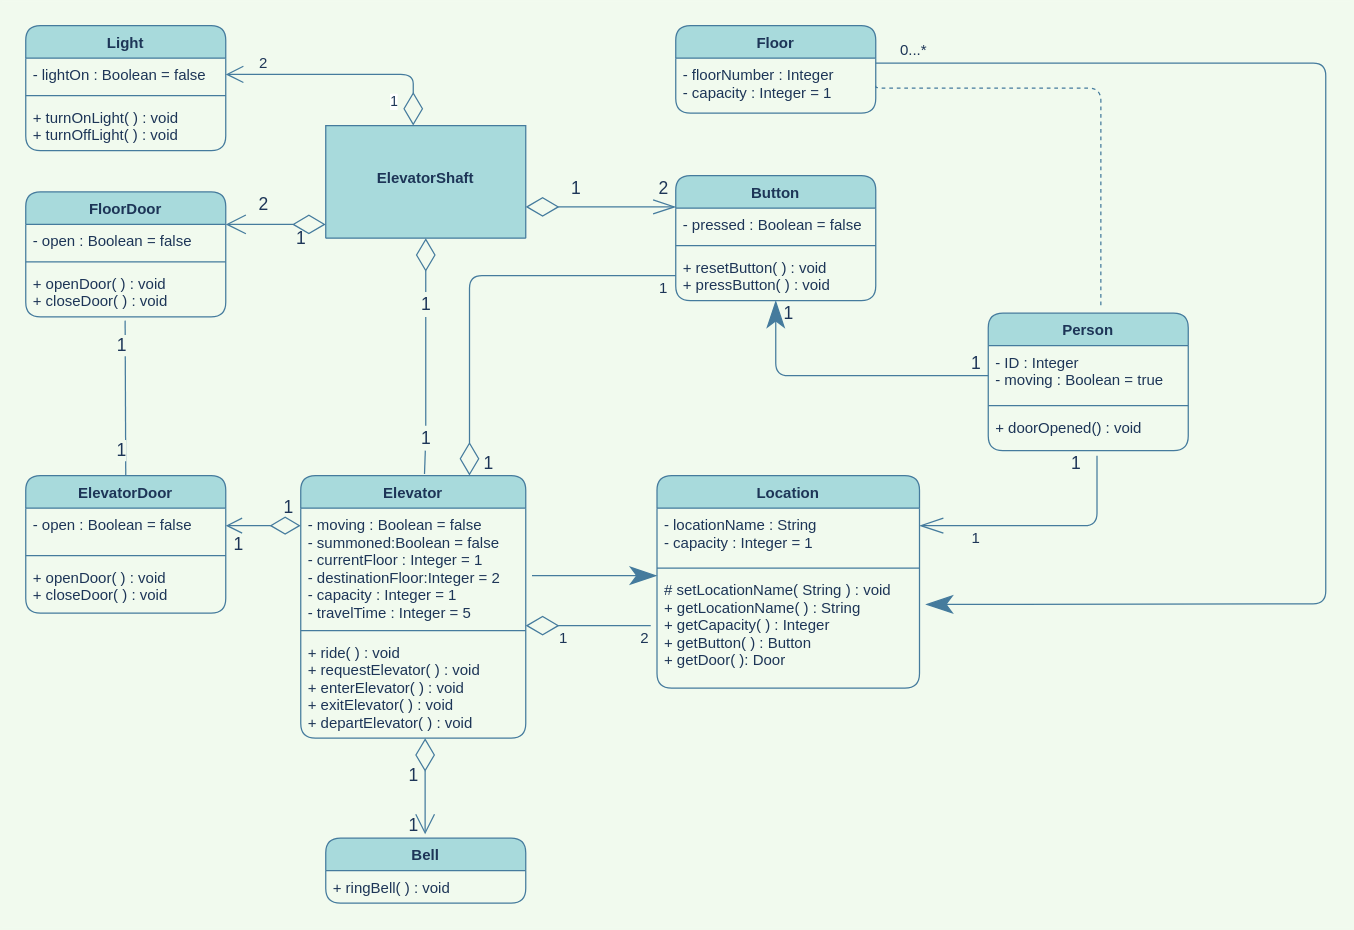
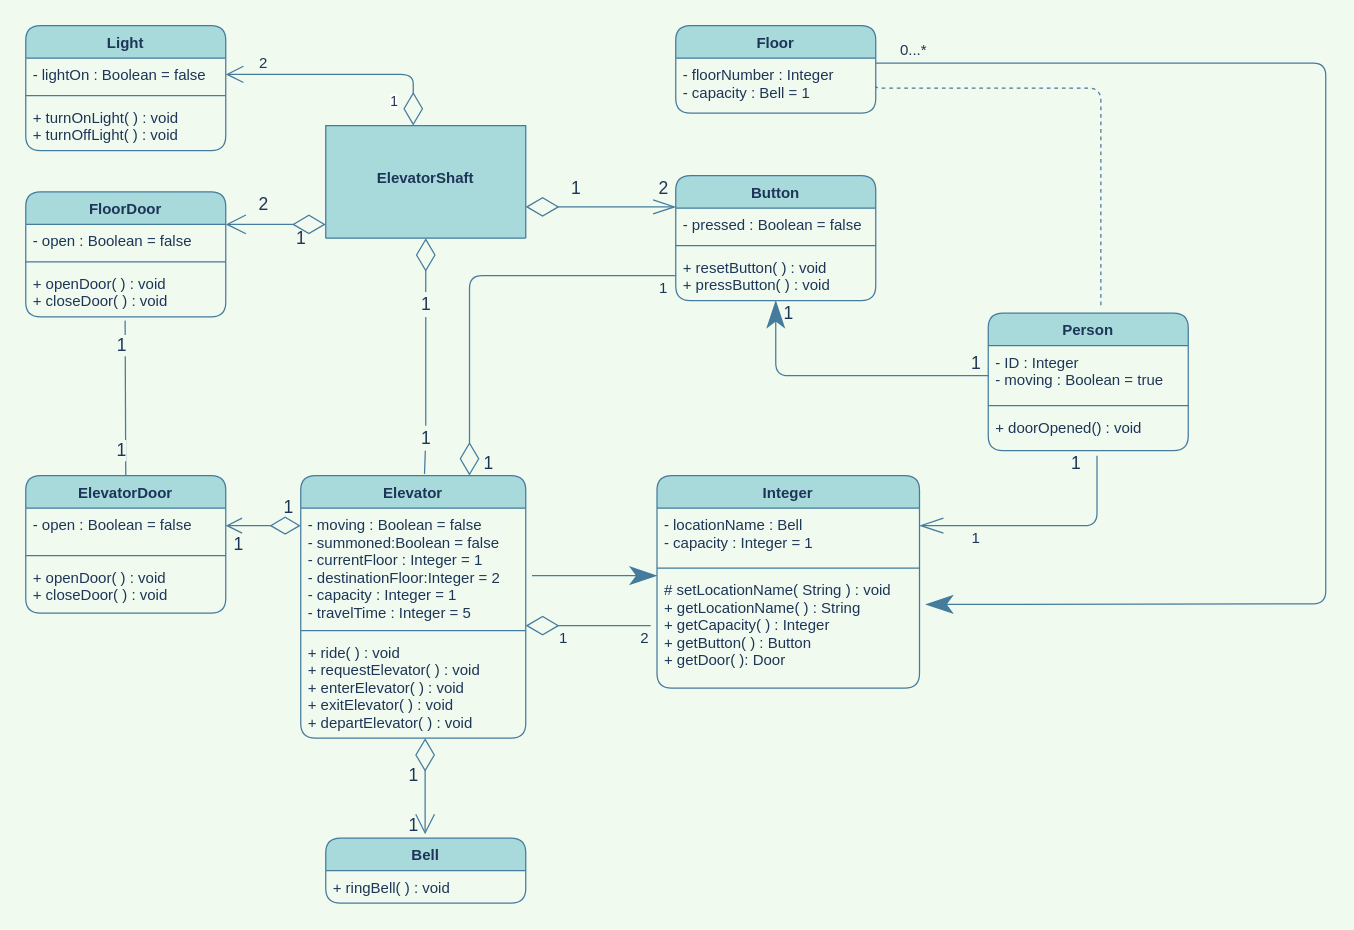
node "- floorNumber : Integer - capacity : Integer = 1": label "- floorNumber : Integer - capacity : Integer = 1" -> "- floorNumber : Integer - capacity : Bell = 1"
node "Location": label "Location" -> "Integer"
node "- locationName : String - capacity : Integer = 1": label "- locationName : String - capacity : Integer = 1" -> "- locationName : Bell - capacity : Integer = 1"
